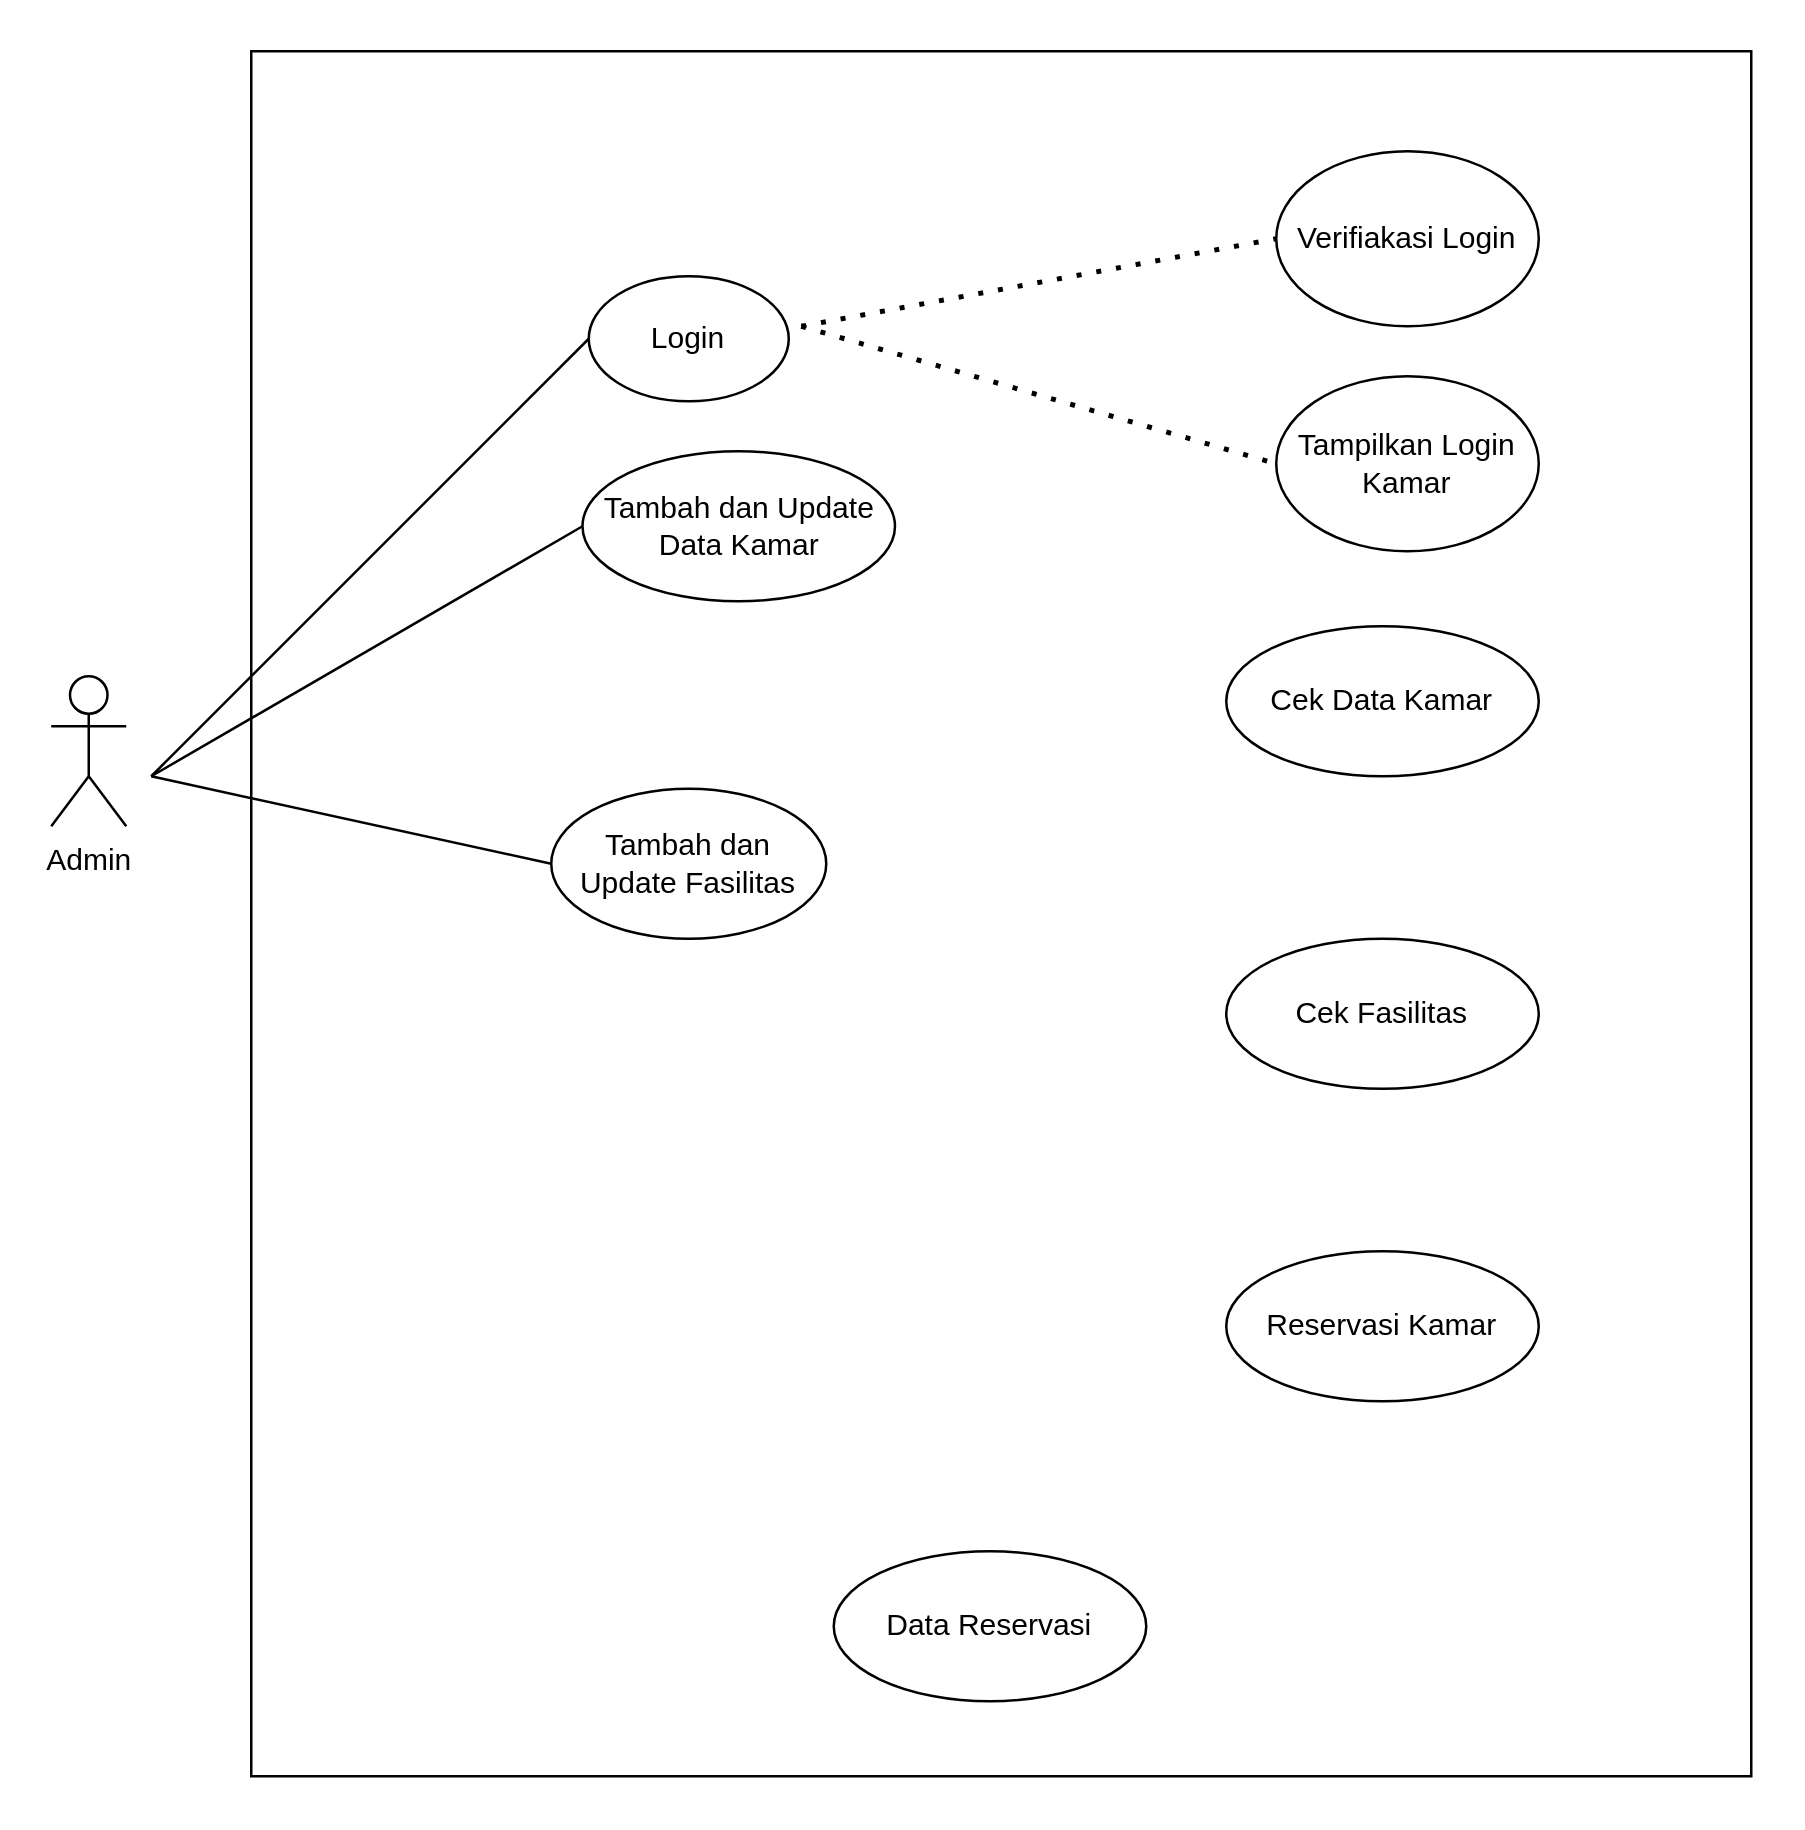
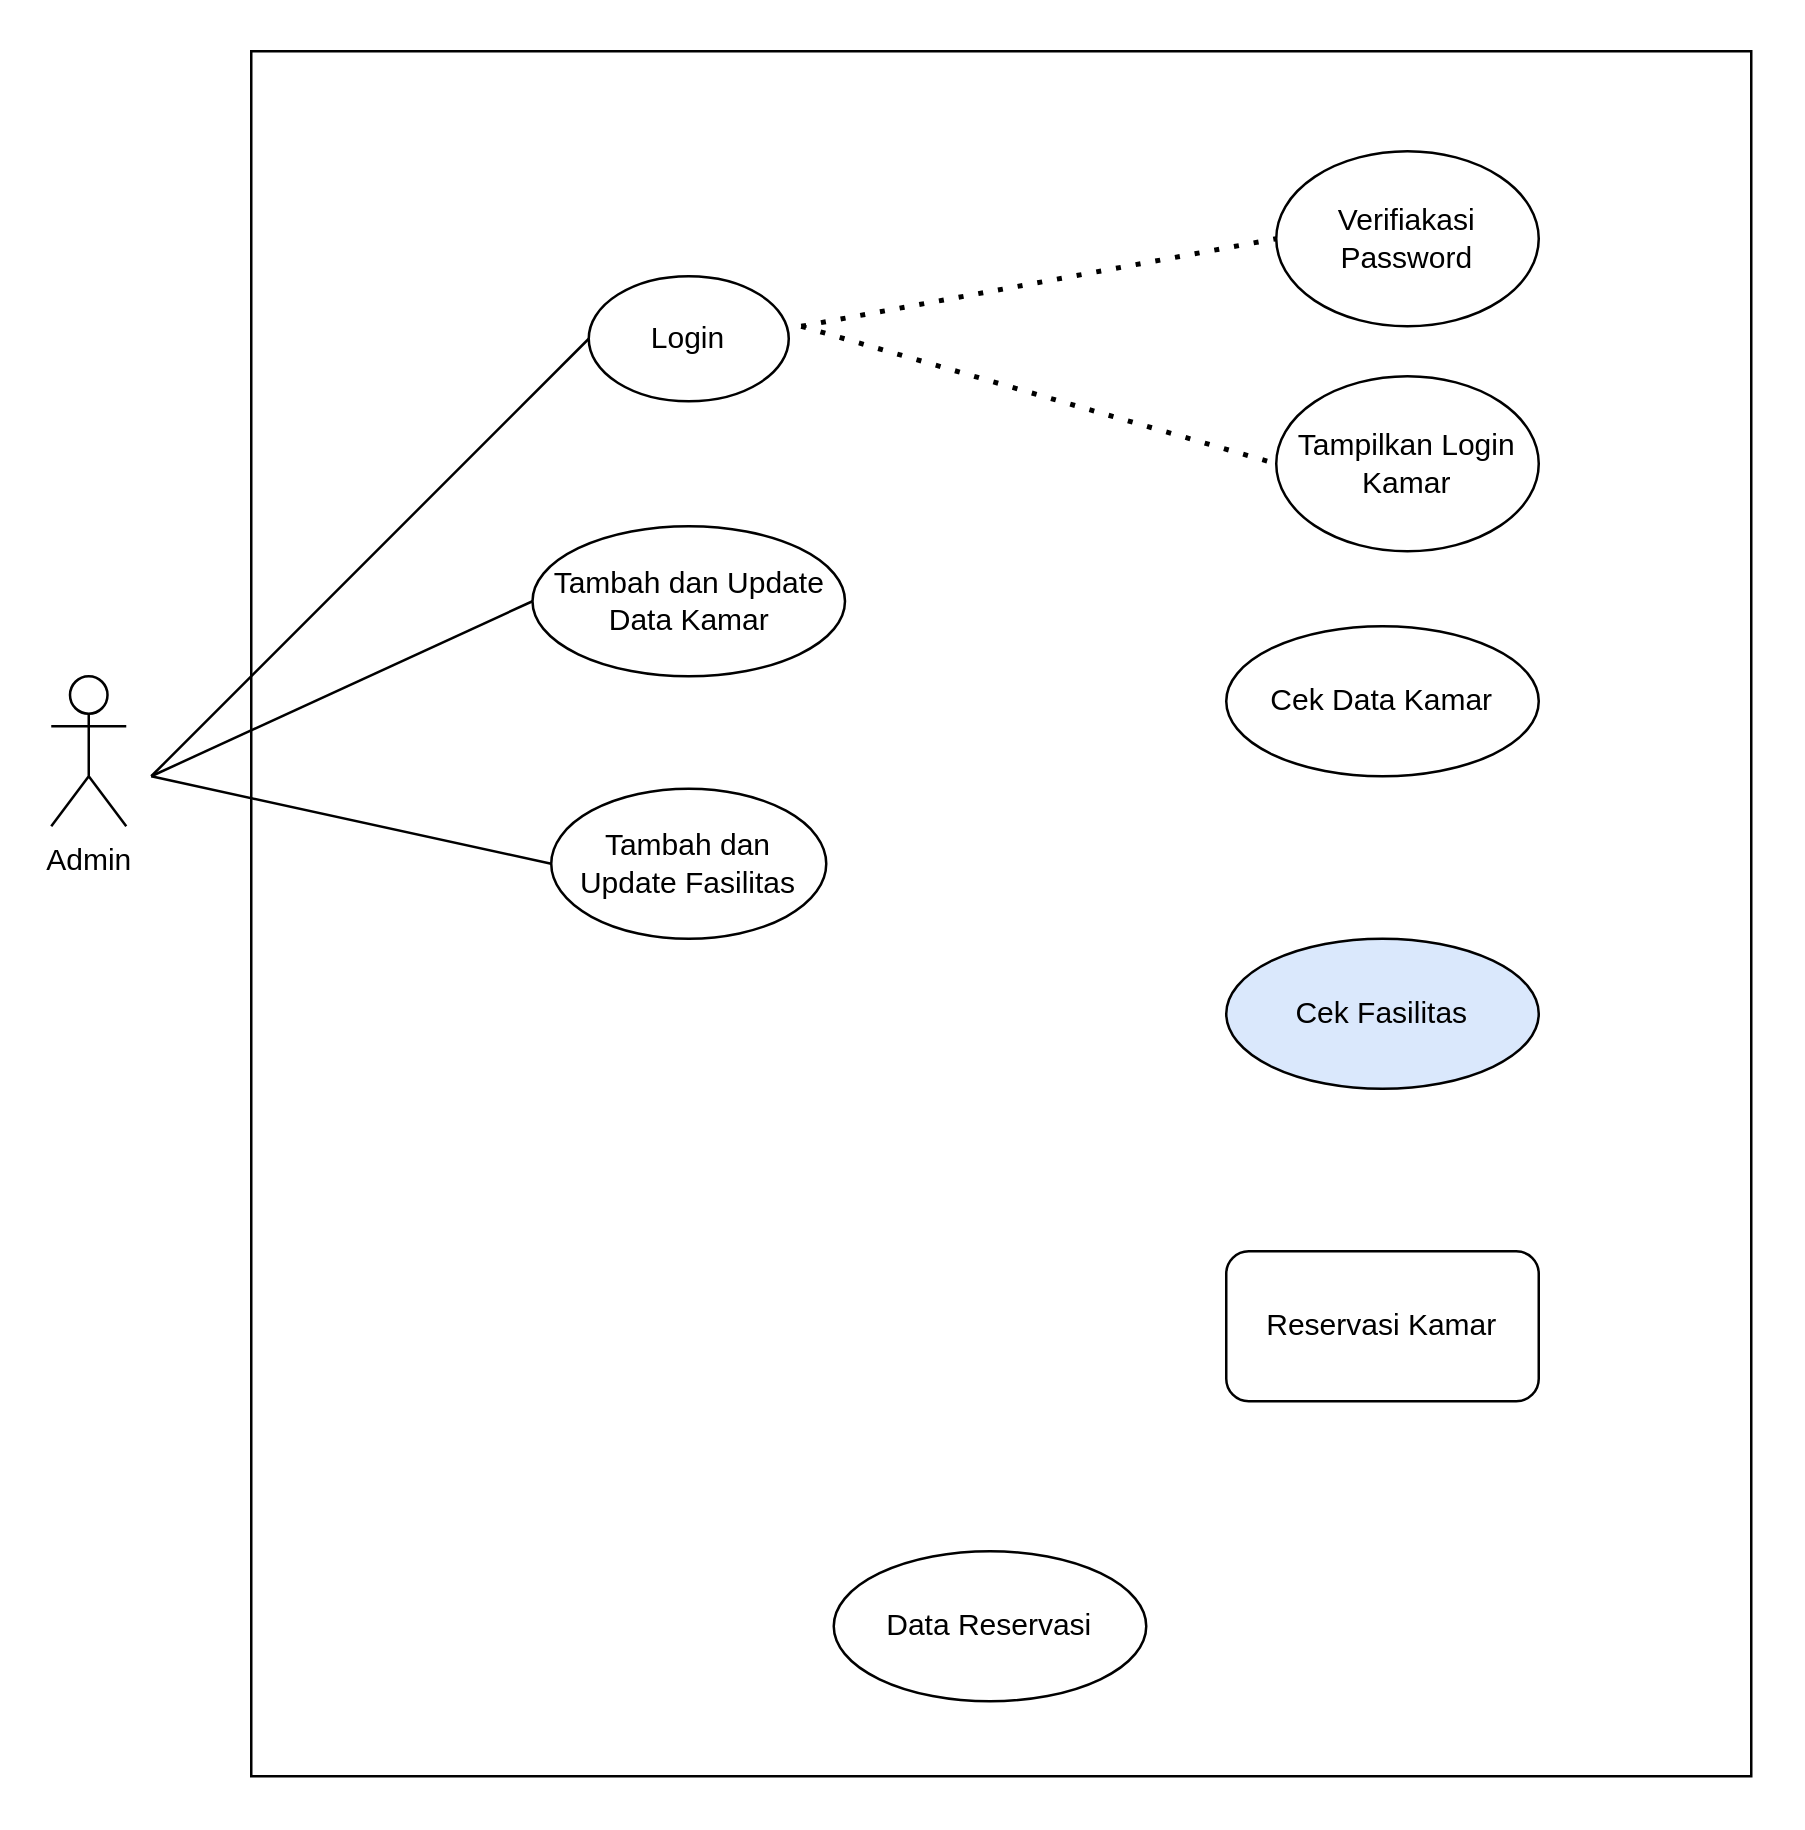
node "Verifiakasi Login": label "Verifiakasi Login" -> "Verifiakasi Password"
node "Tambah dan Update Data Kamar": moved (739, 526) -> (689, 601)
node "Cek Fasilitas": fillcolor #ffffff -> #dae8fc
node "Reservasi Kamar": shape ellipse -> rounded rectangle
